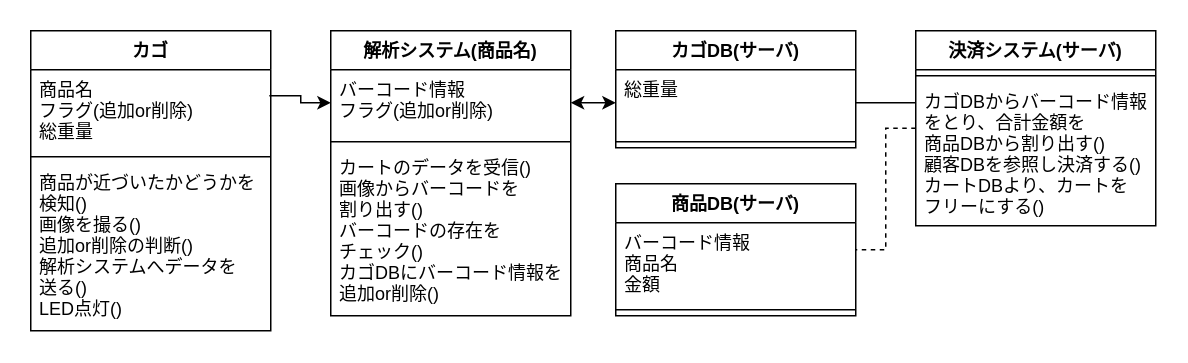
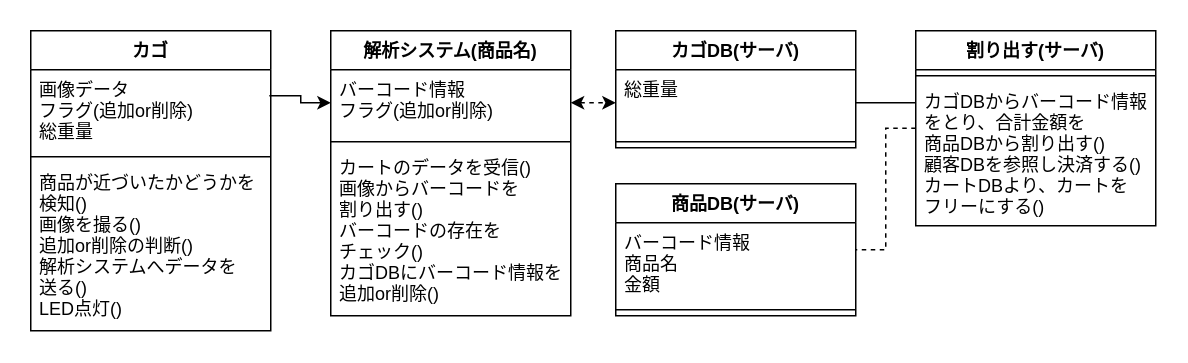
node "決済システム(サーバ)": label "決済システム(サーバ)" -> "割り出す(サーバ)"
node "商品名 フラグ(追加or削除) 総重量": label "商品名 フラグ(追加or削除) 総重量" -> "画像データ フラグ(追加or削除) 総重量"
edge "バーコード情報 フラグ(追加or削除)" -- "総重量": style solid -> dashed
